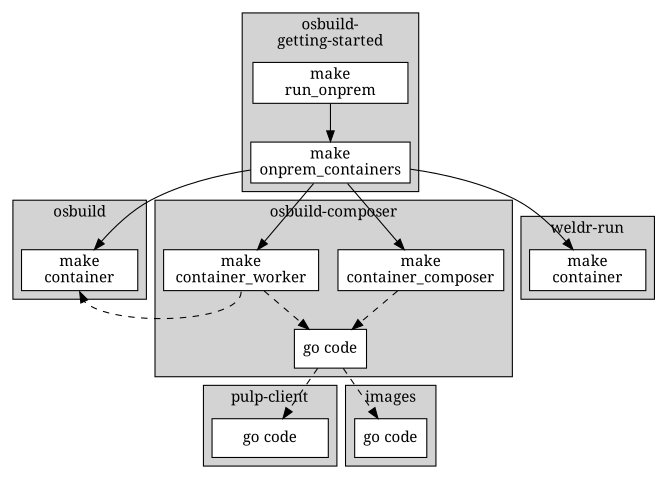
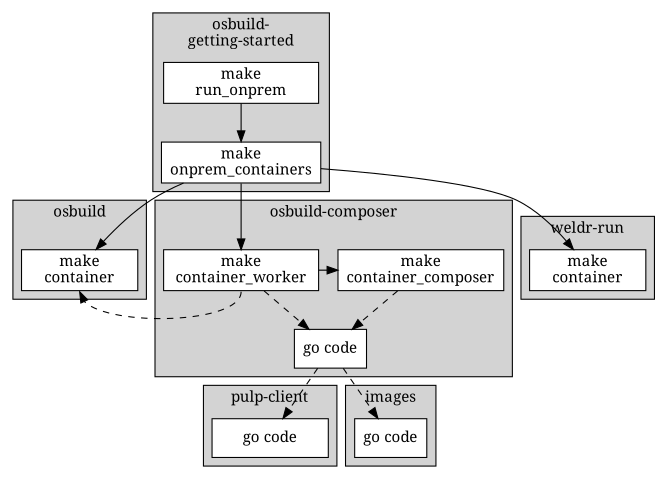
edge "make onprem_containers" -> "make container_composer": now "make container_worker" -> "make container_composer"
